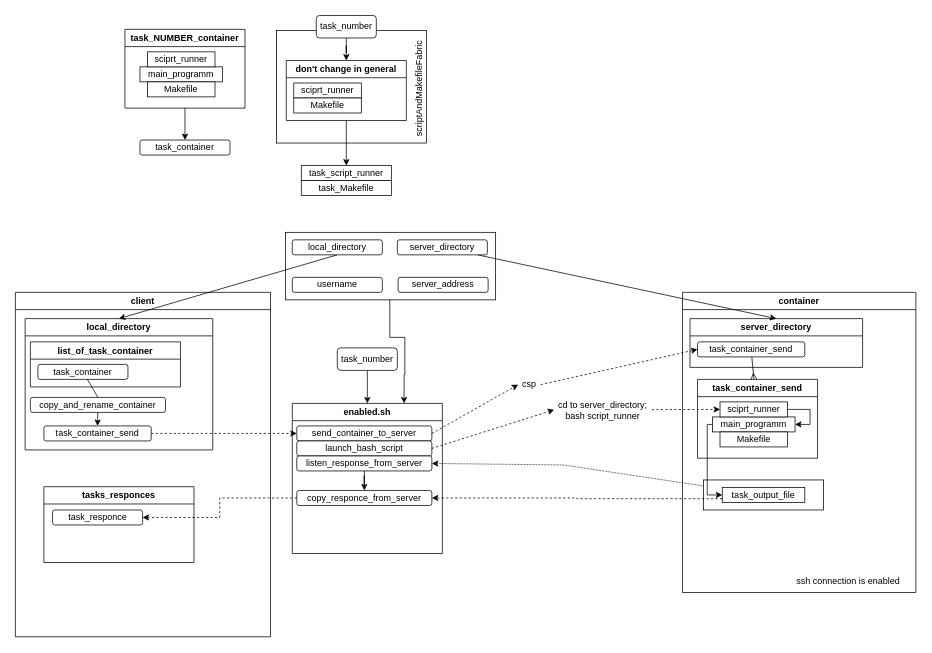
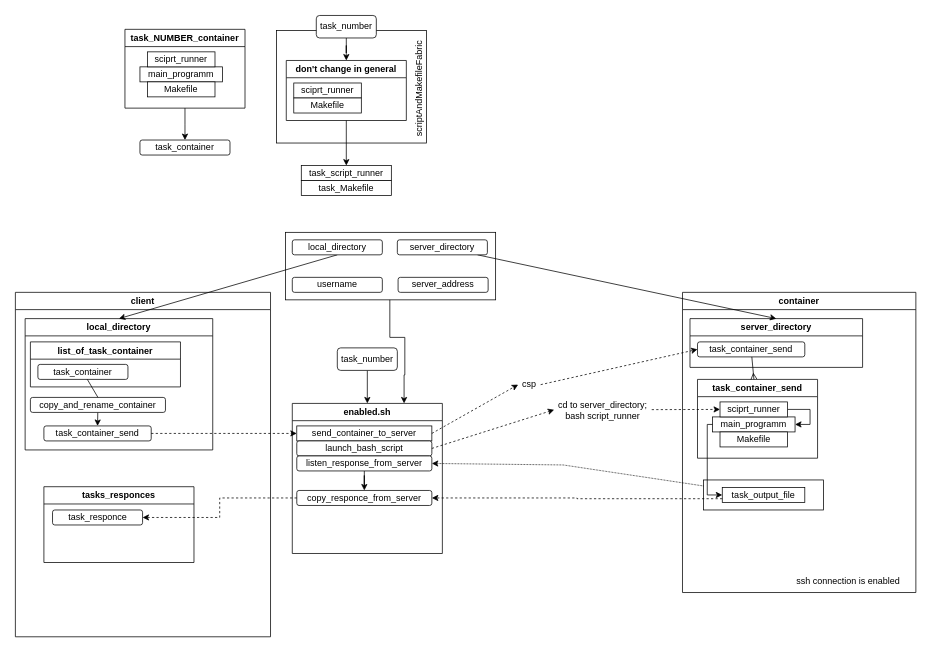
node "send_container_to_server": shape rounded rectangle -> rectangle
